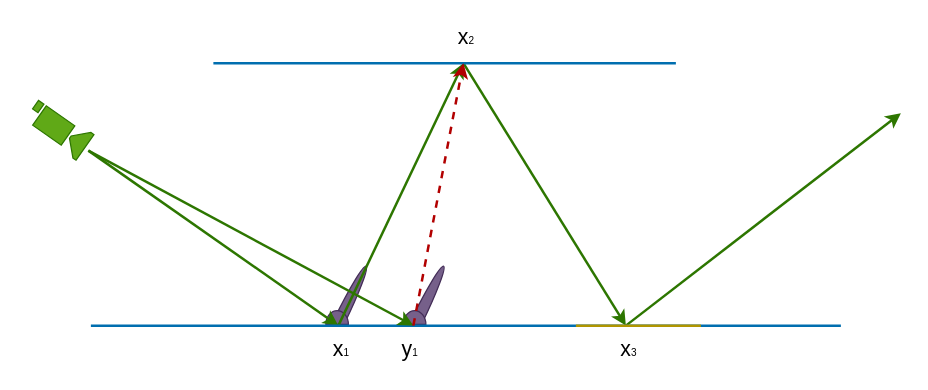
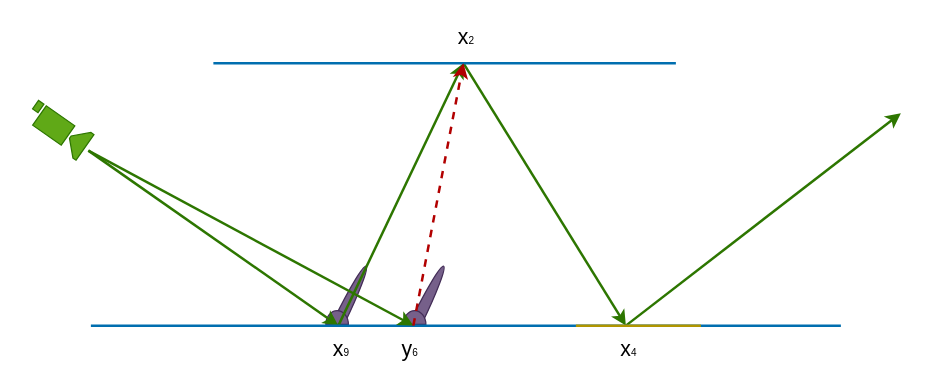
node "x1": label "x1" -> "x9"
node "y1": label "y1" -> "y6"
node "x3": label "x3" -> "x4"
